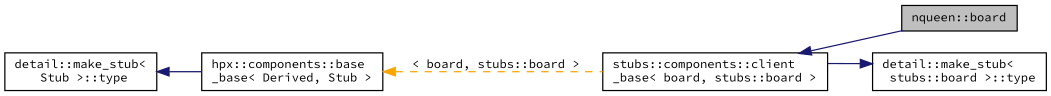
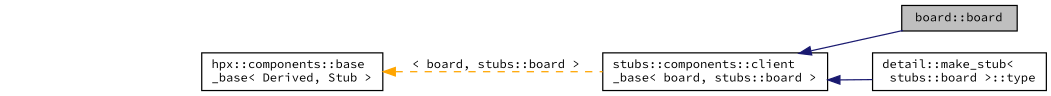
node "nqueen::board": label "nqueen::board" -> "board::board"
edge "stubs::components::client _base< board, stubs::board >" -> "detail::make_stub< stubs::board >::type": reversed
node "detail::make_stub< Stub >::type": removed
